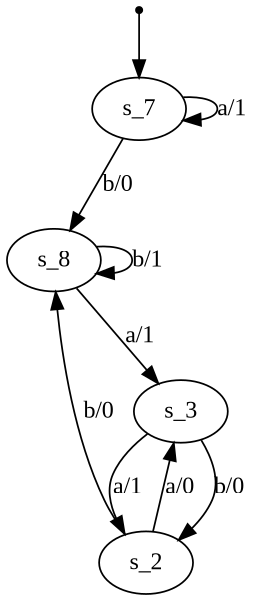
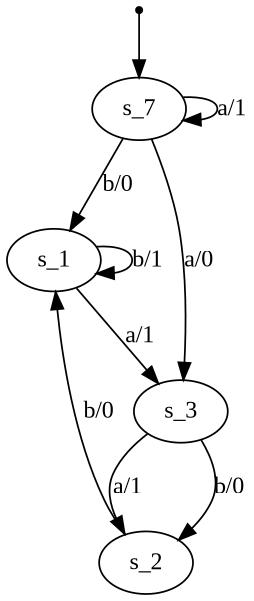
node "s_8": label "s_8" -> "s_1"
edge "s_2" -> "s_3": now "s_7" -> "s_3"
